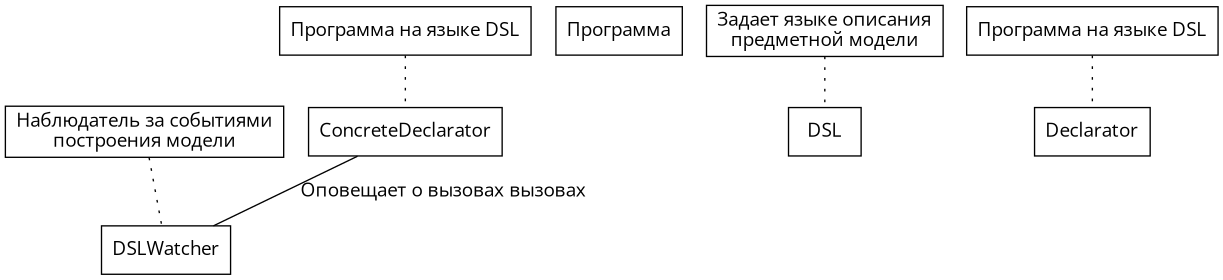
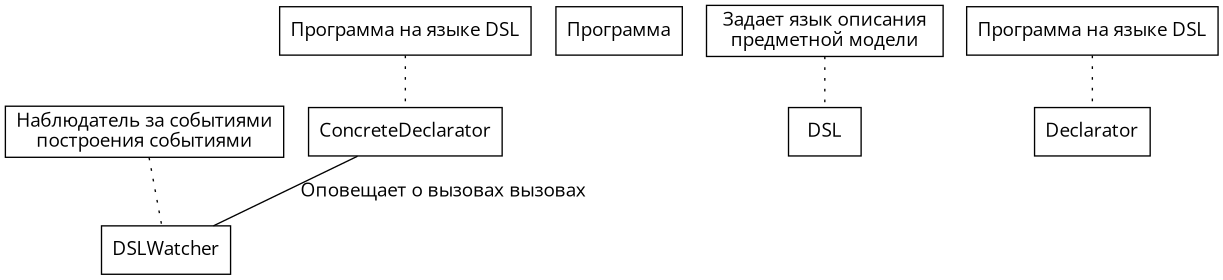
node "Задает языке описания предметной модели": label "Задает языке описания предметной модели" -> "Задает язык описания предметной модели"
node "Наблюдатель за событиями построения модели": label "Наблюдатель за событиями построения модели" -> "Наблюдатель за событиями построения событиями"
